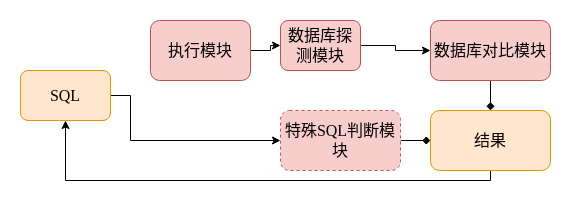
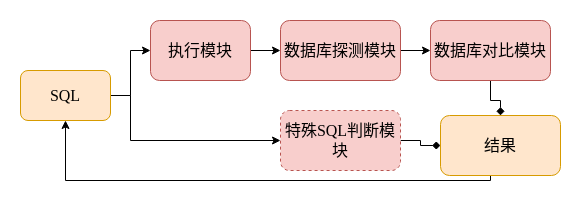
node "数据库探测模块": size 80x50 -> 120x60
edge "SQL" -> "执行模块": added
node "结果": moved (491, 141) -> (501, 146)
